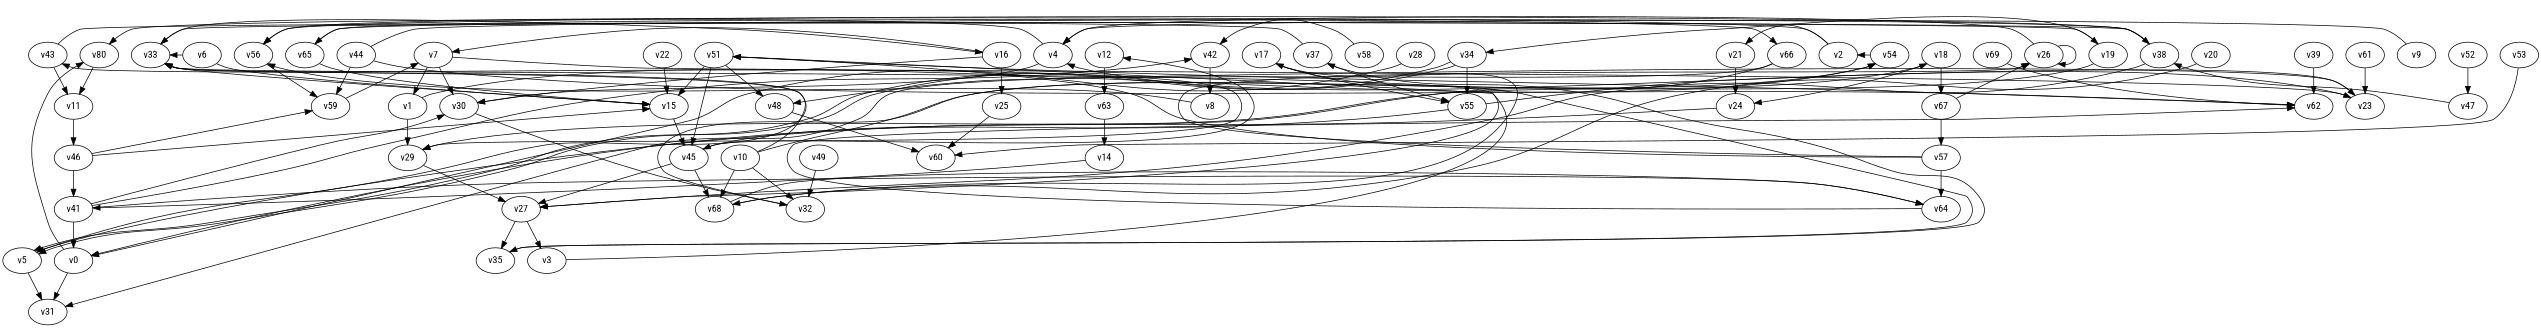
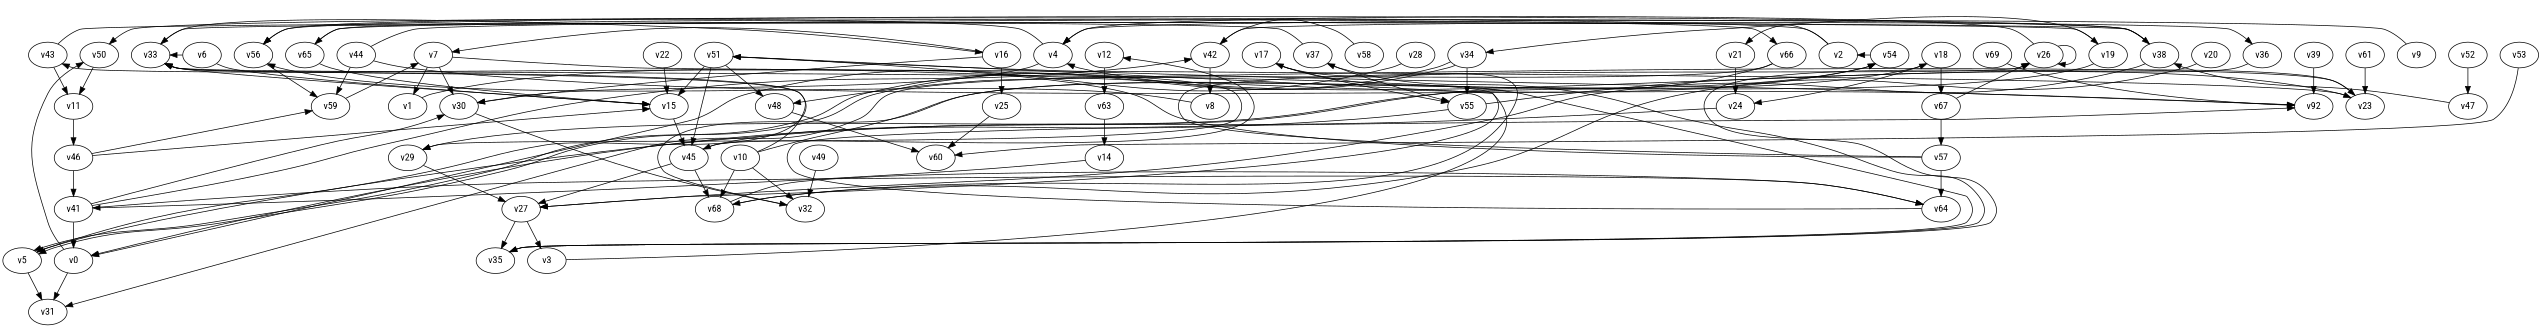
node "v80": label "v80" -> "v50"
node "v36": added
node "v62": label "v62" -> "v92"
edge "v1" -> "v29": removed
